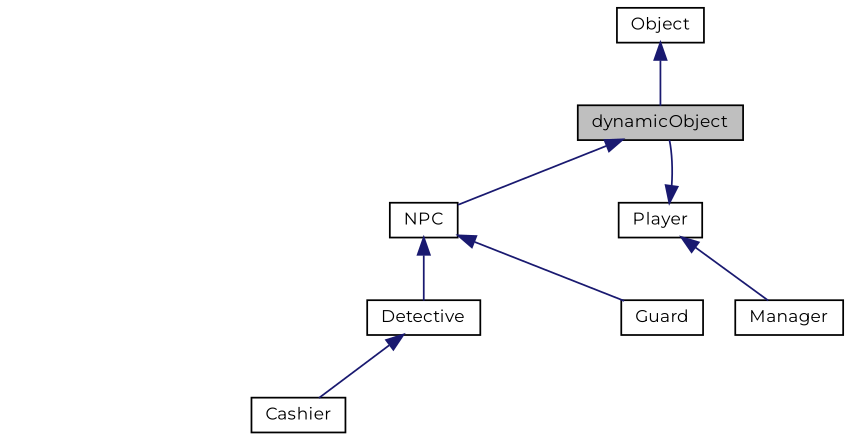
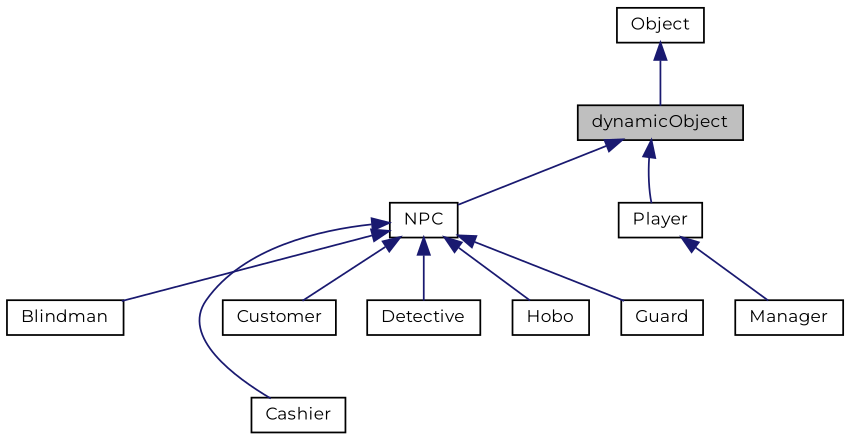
edge "dynamicObject" -> "Player": reversed
node "Blindman": added
node "Customer": added
node "Hobo": added
edge "Cashier" -> "Detective": now "Cashier" -> "NPC"
